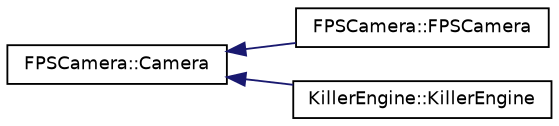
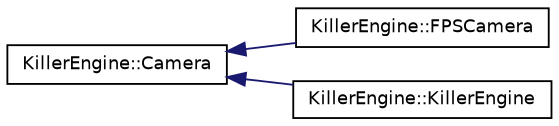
node "FPSCamera::FPSCamera": label "FPSCamera::FPSCamera" -> "KillerEngine::FPSCamera"
node "FPSCamera::Camera": label "FPSCamera::Camera" -> "KillerEngine::Camera"
